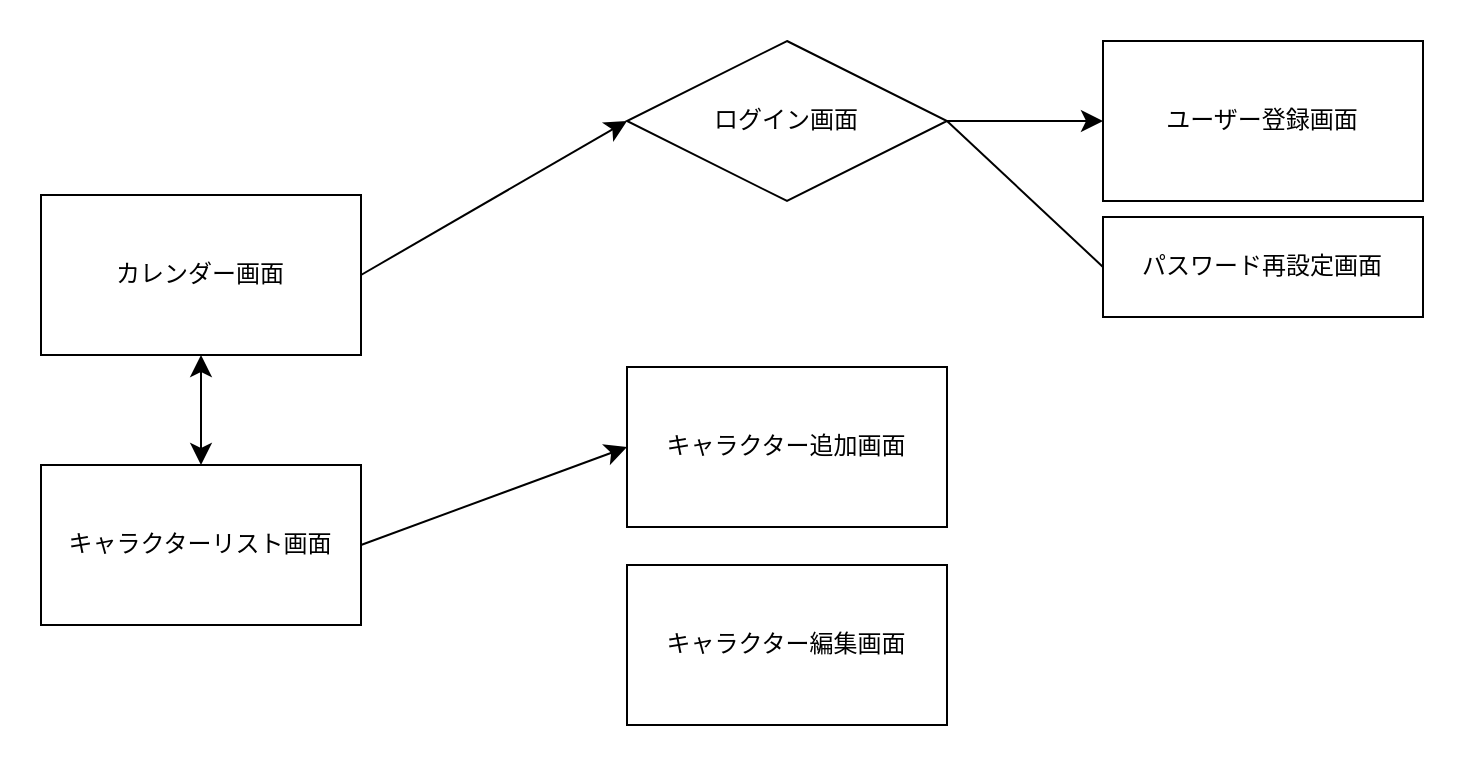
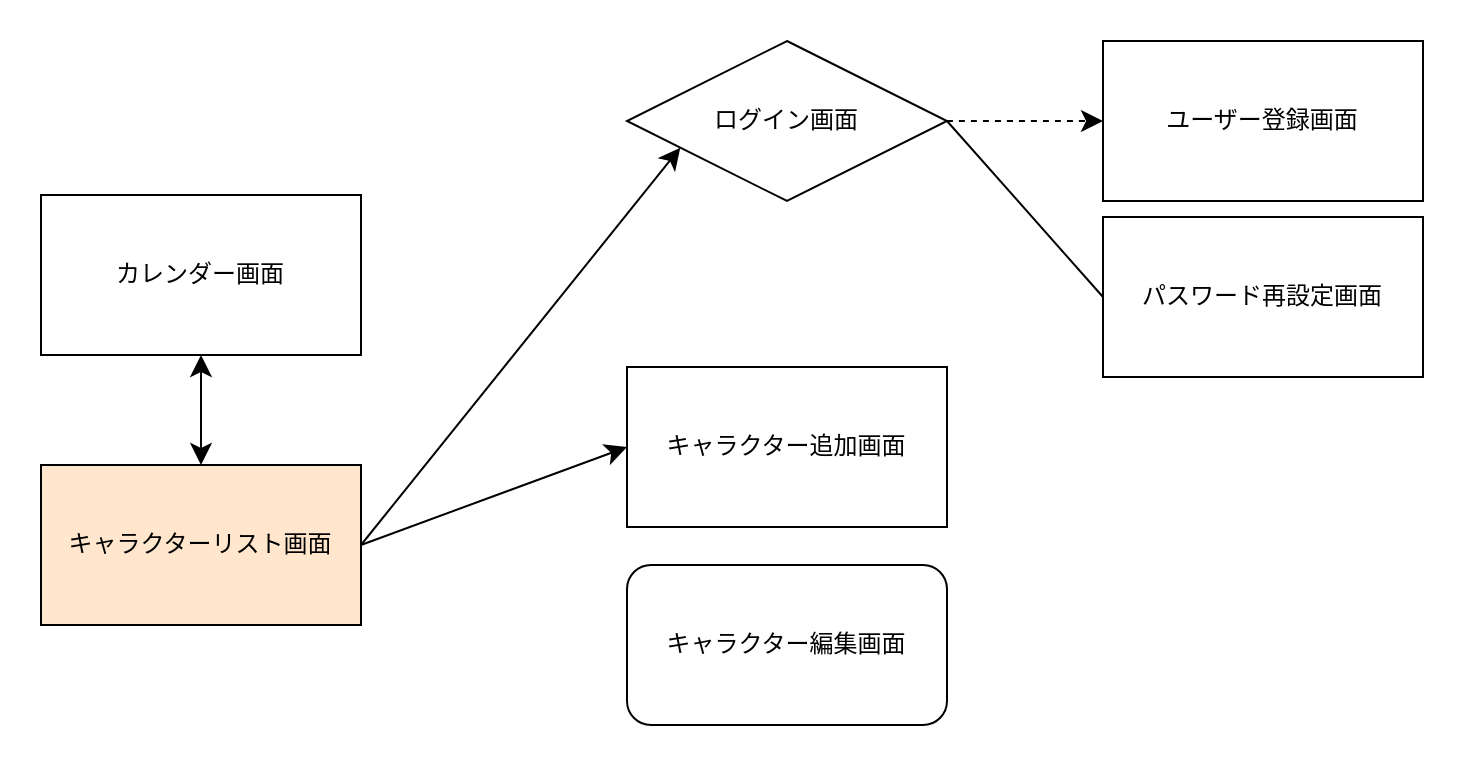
edge "ログイン画面" -> "ユーザー登録画面": style solid -> dashed
edge "カレンダー画面" -> "ログイン画面": removed
node "パスワード再設定画面": size 320x100 -> 320x160
edge "キャラクターリスト画面" -> "ログイン画面": added
node "キャラクターリスト画面": fillcolor #ffffff -> #ffe6cc
node "キャラクター編集画面": shape rectangle -> rounded rectangle
